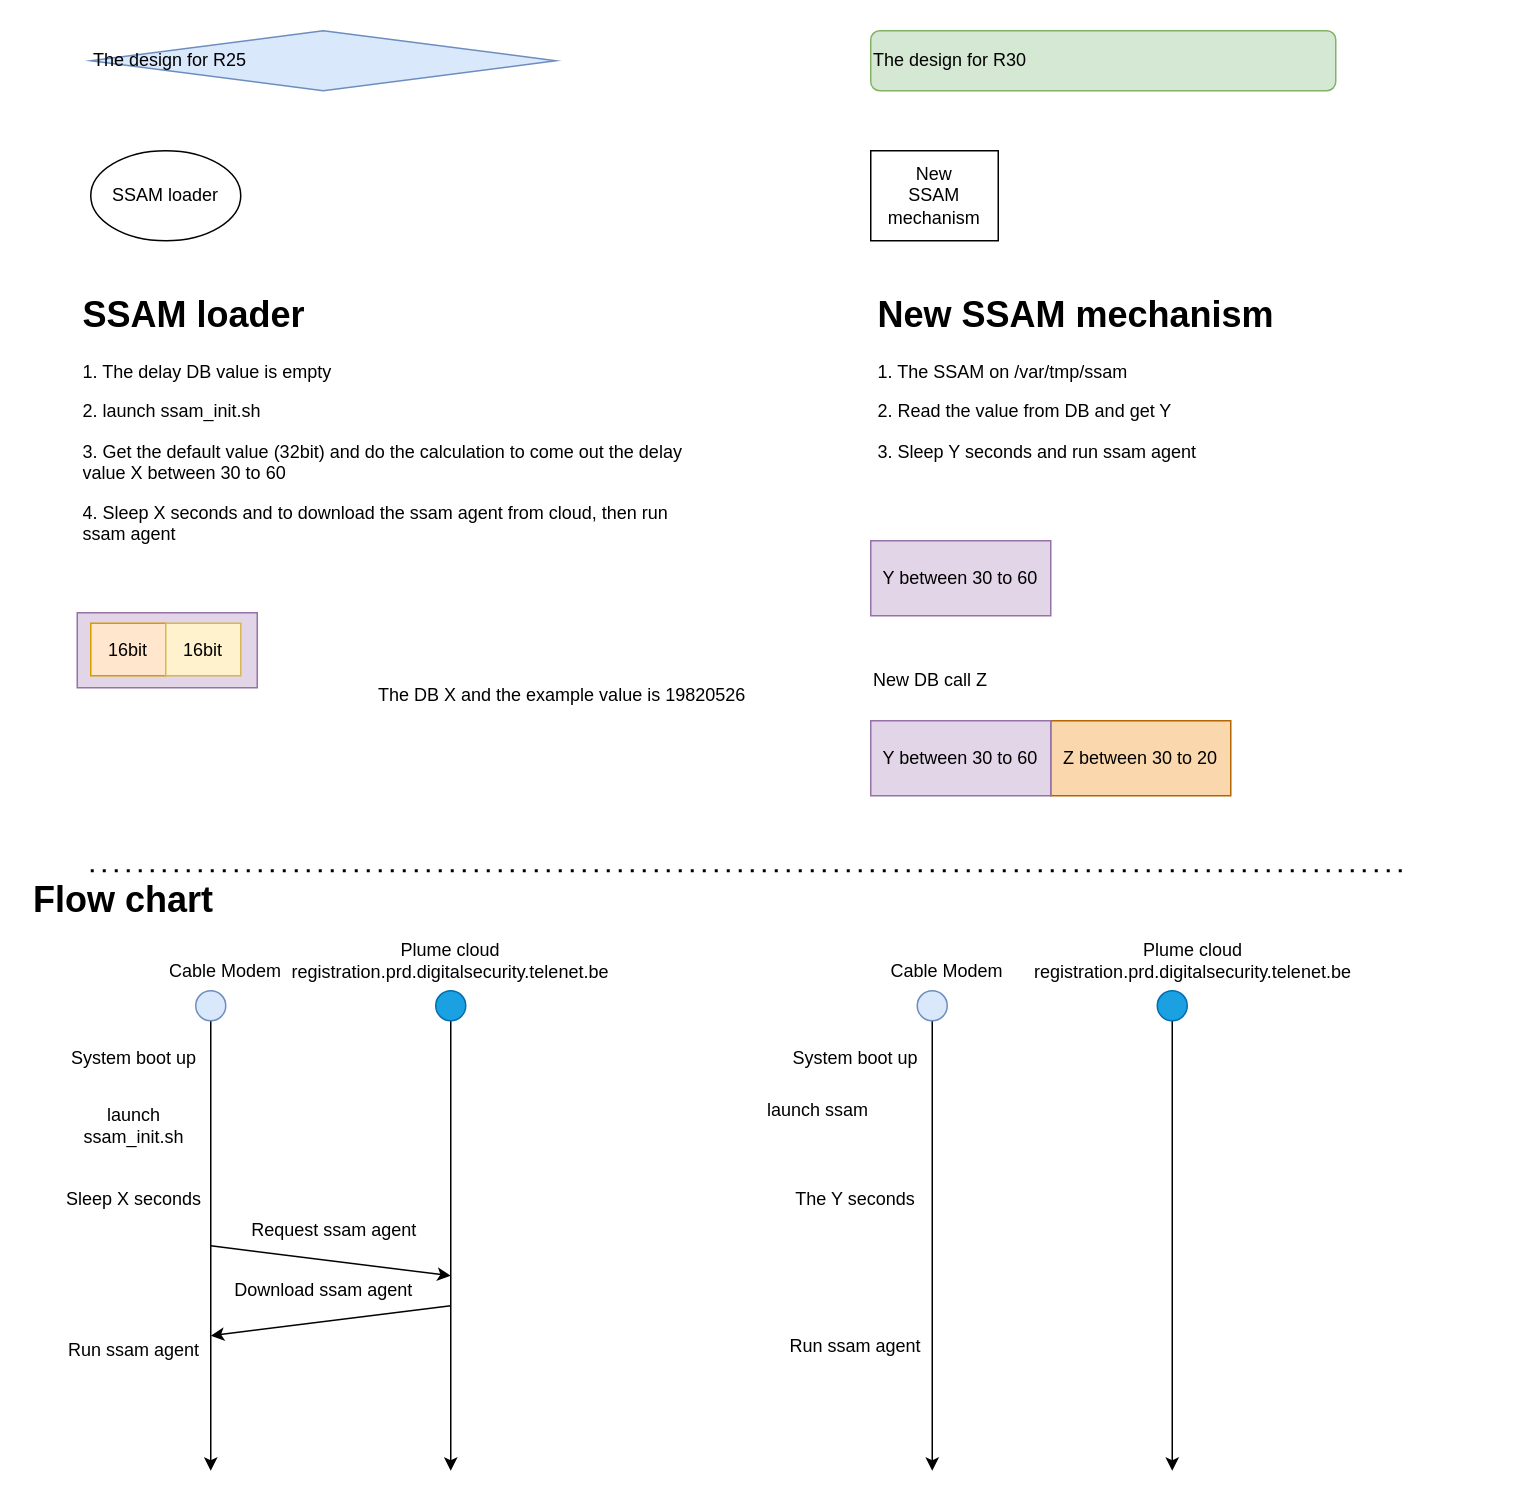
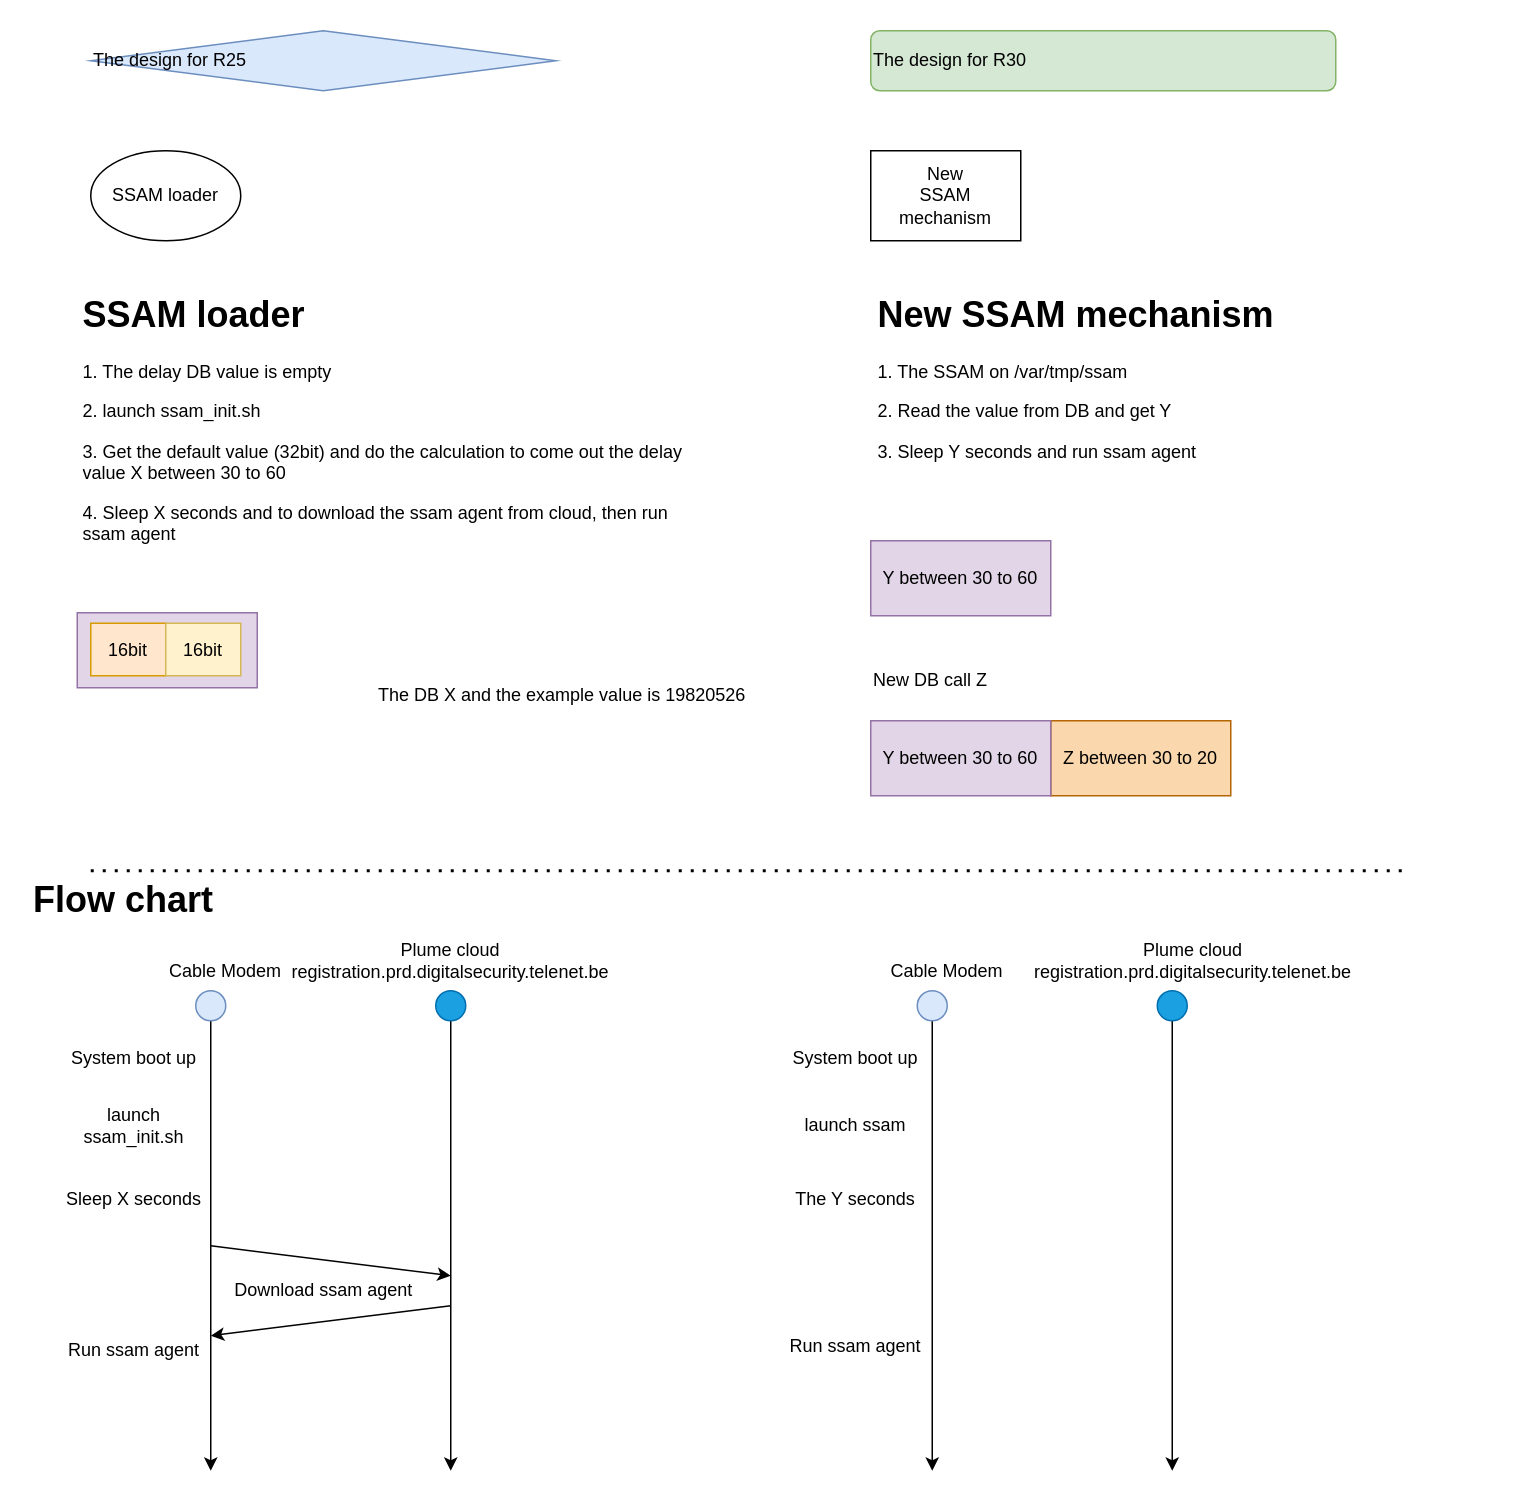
node "New SSAM mechanism": size 128x90 -> 150x90
node "launch ssam": moved (818, 1111) -> (856, 1126)
node "Request ssam agent": removed
